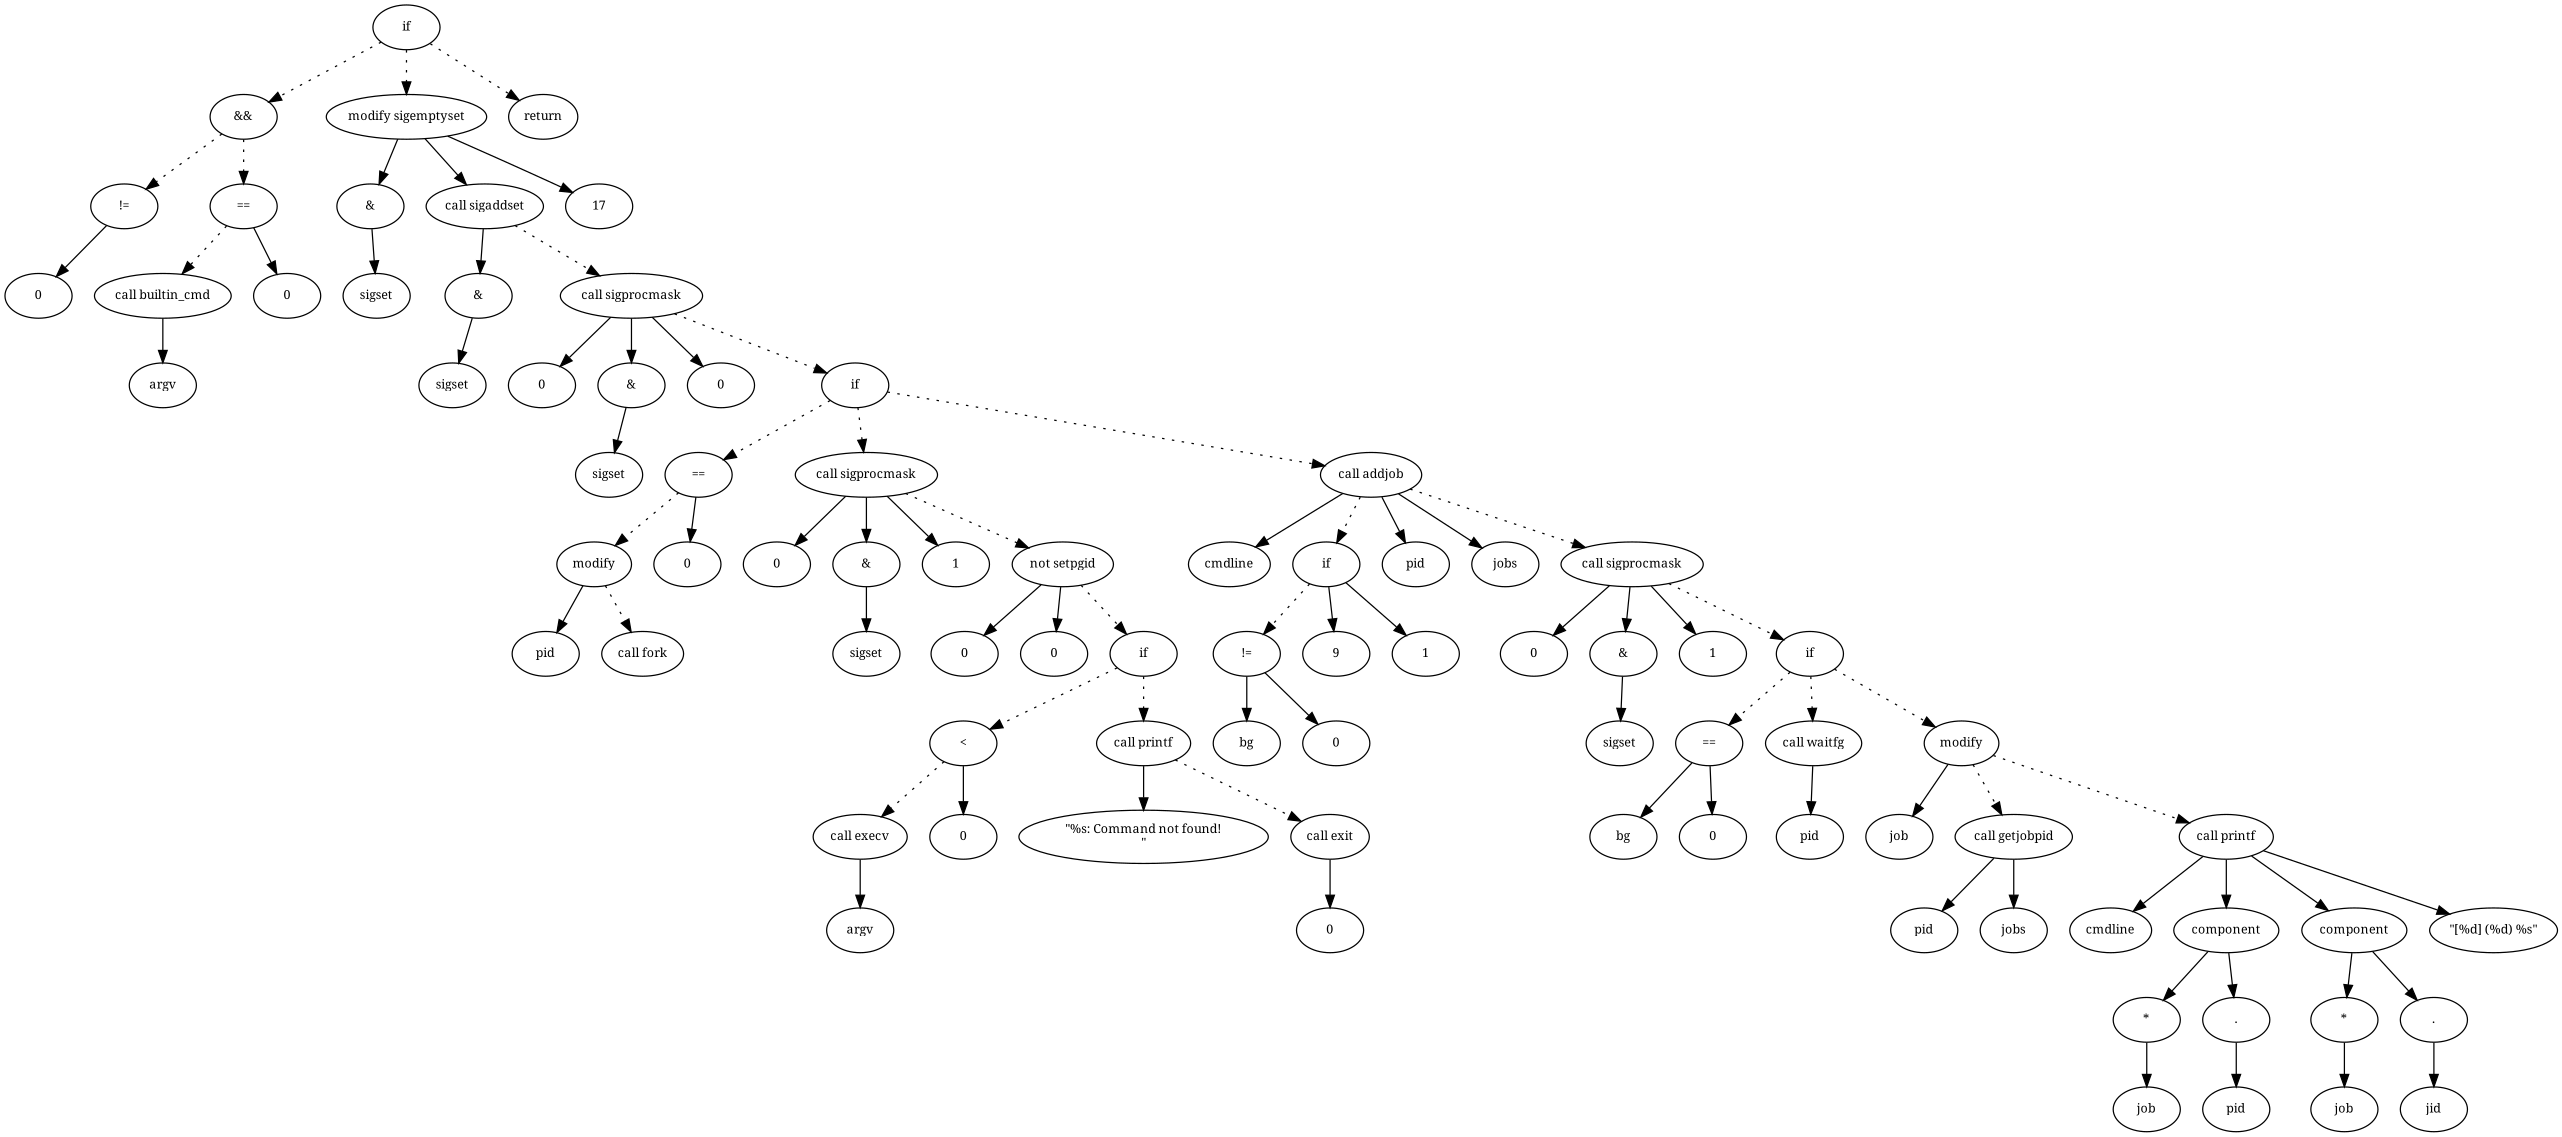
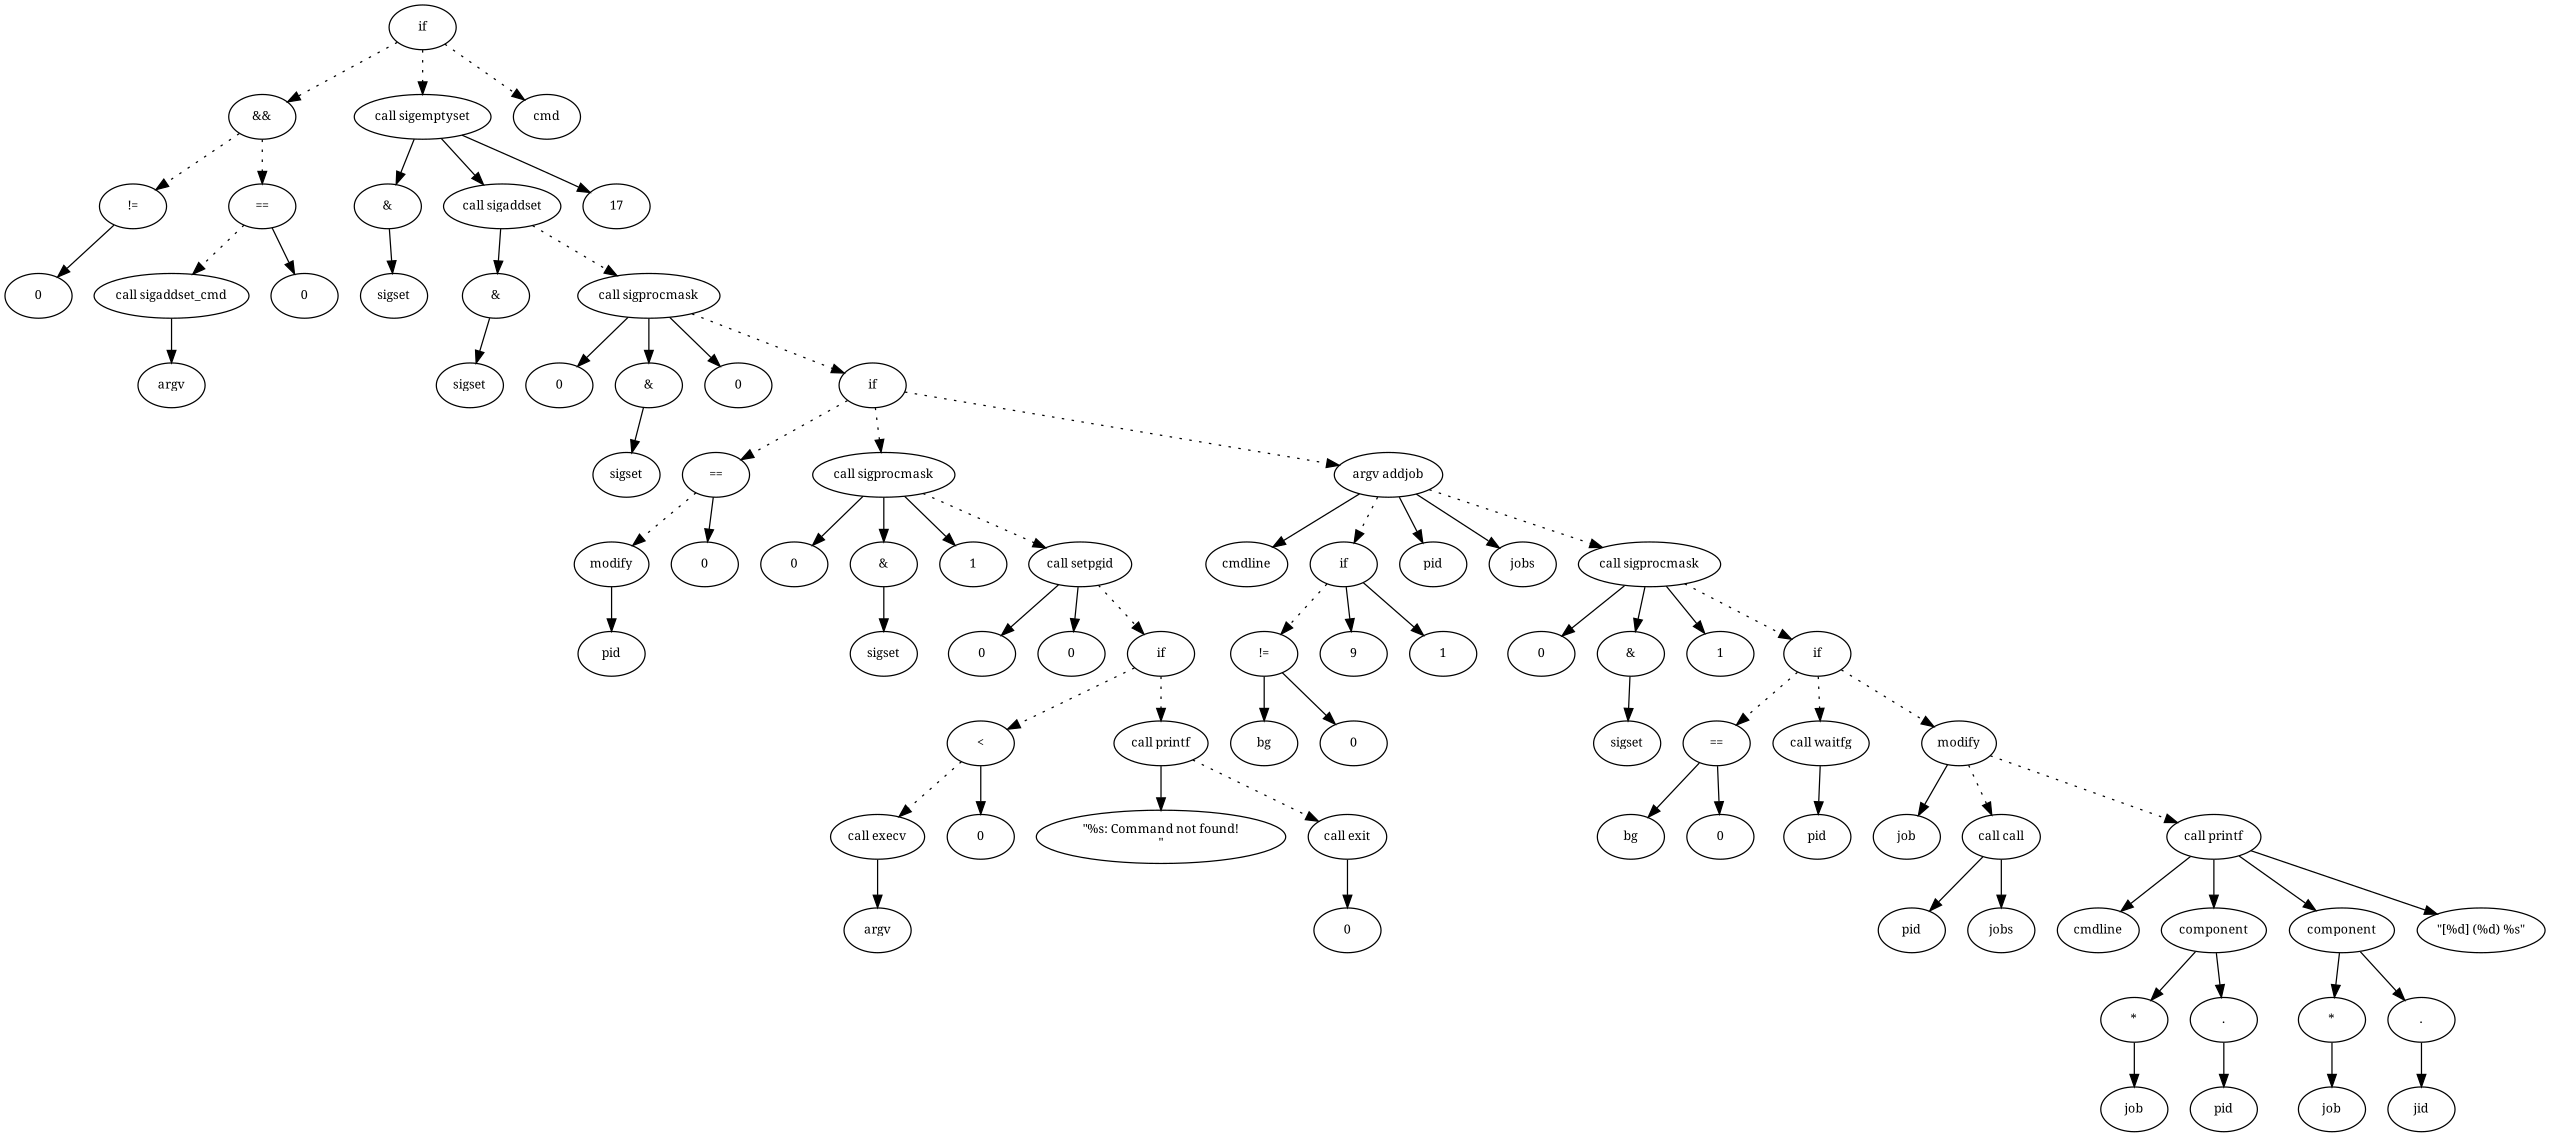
node "modify sigemptyset": label "modify sigemptyset" -> "call sigemptyset"
node "return": label "return" -> "cmd"
node "call builtin_cmd": label "call builtin_cmd" -> "call sigaddset_cmd"
node "call addjob": label "call addjob" -> "argv addjob"
node "not setpgid": label "not setpgid" -> "call setpgid"
node "call fork": removed
node "call getjobpid": label "call getjobpid" -> "call call"
